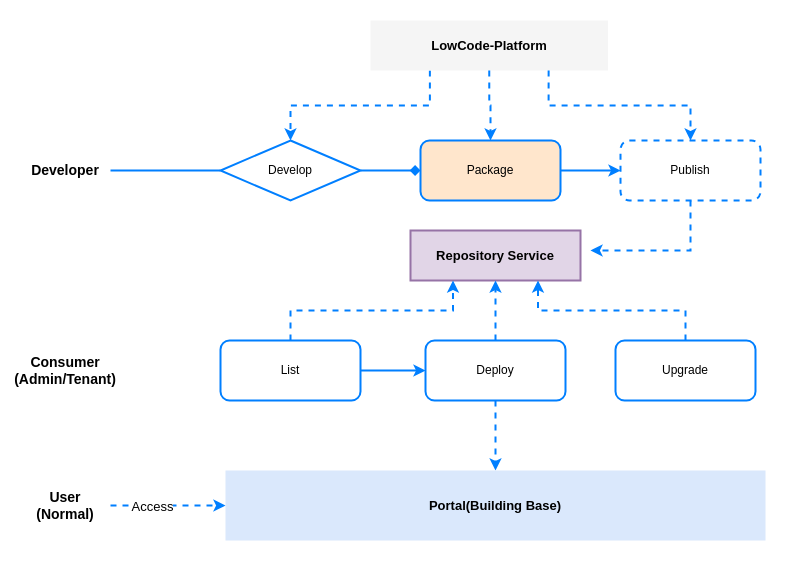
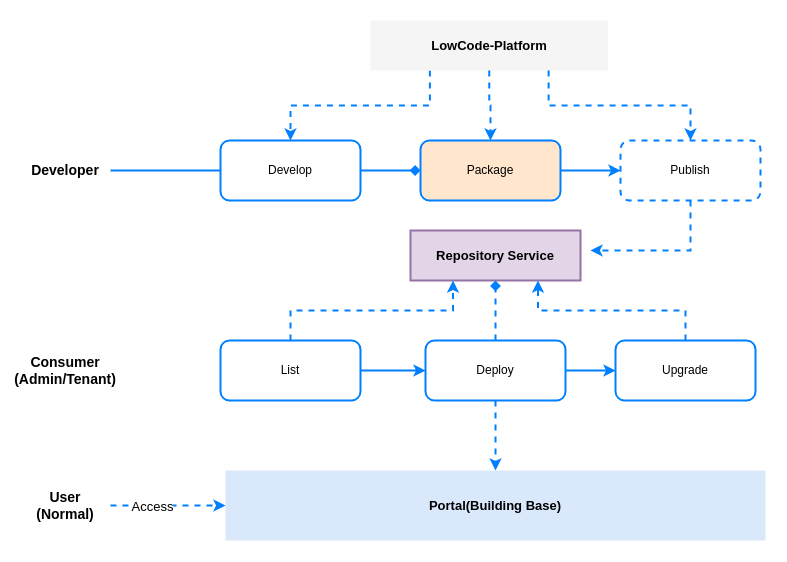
node "Develop": shape diamond -> rounded rectangle
edge "Deploy" -> "Repository Service": arrowhead classic -> diamond
edge "Deploy" -> "Upgrade": added
